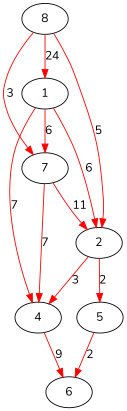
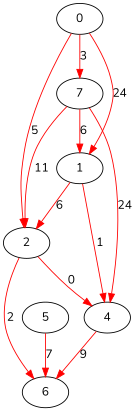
node "8": label "8" -> "0"
edge "1" -> "7": reversed
edge "1" -> "4": label "7" -> "1"
edge "7" -> "4": label "7" -> "24"
edge "2" -> "5": now "2" -> "6"
edge "2" -> "4": label "3" -> "0"
edge "5" -> "6": label "2" -> "7"
